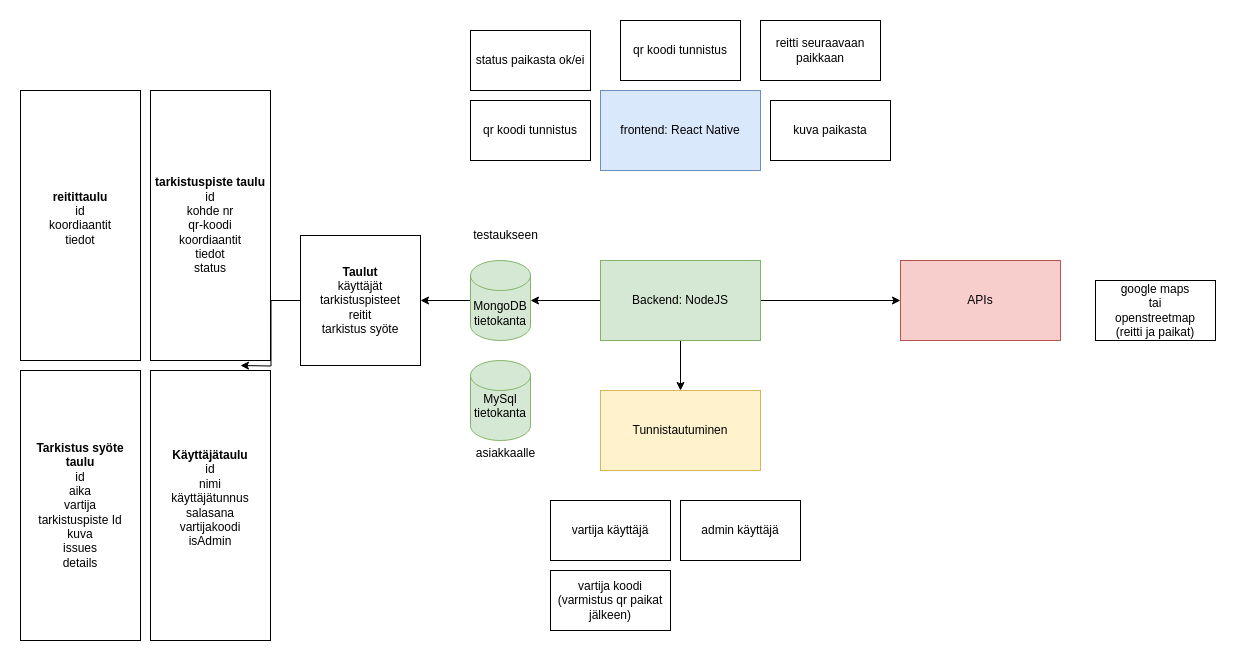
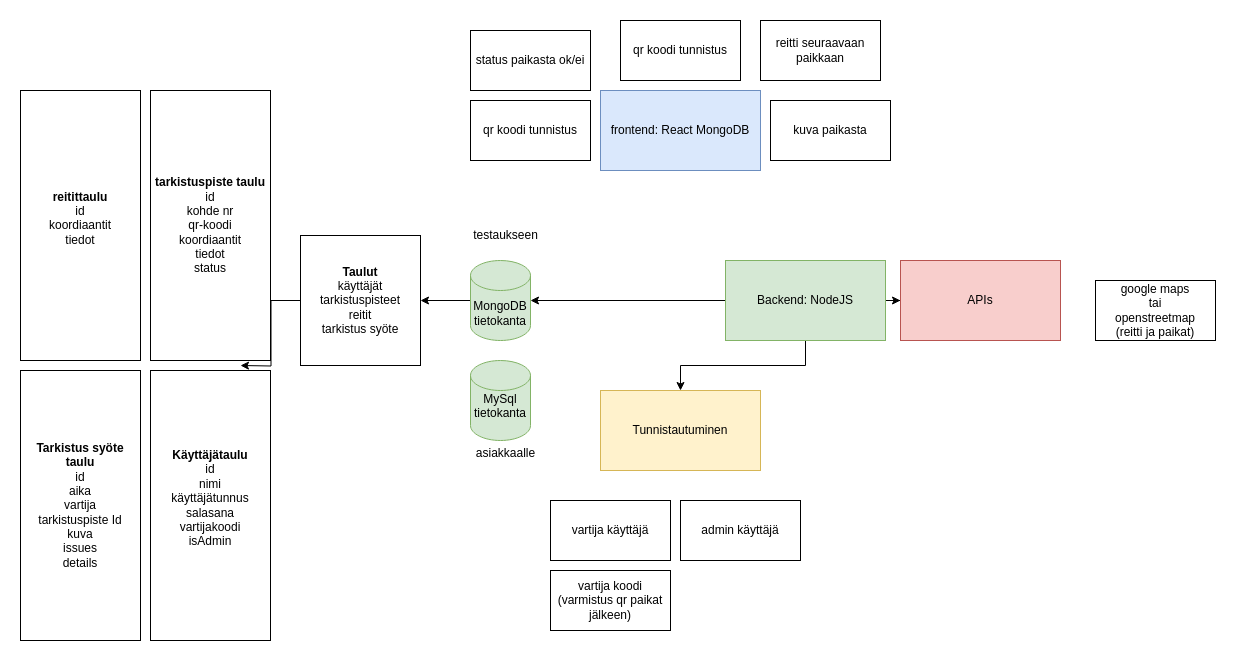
node "frontend: React Native": label "frontend: React Native" -> "frontend: React MongoDB"
node "Backend: NodeJS": moved (681, 301) -> (806, 301)
